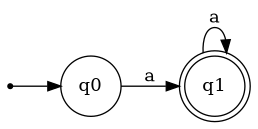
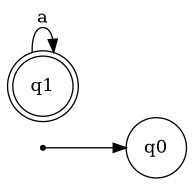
edge "q0" -> "q1": removed, label "a"
